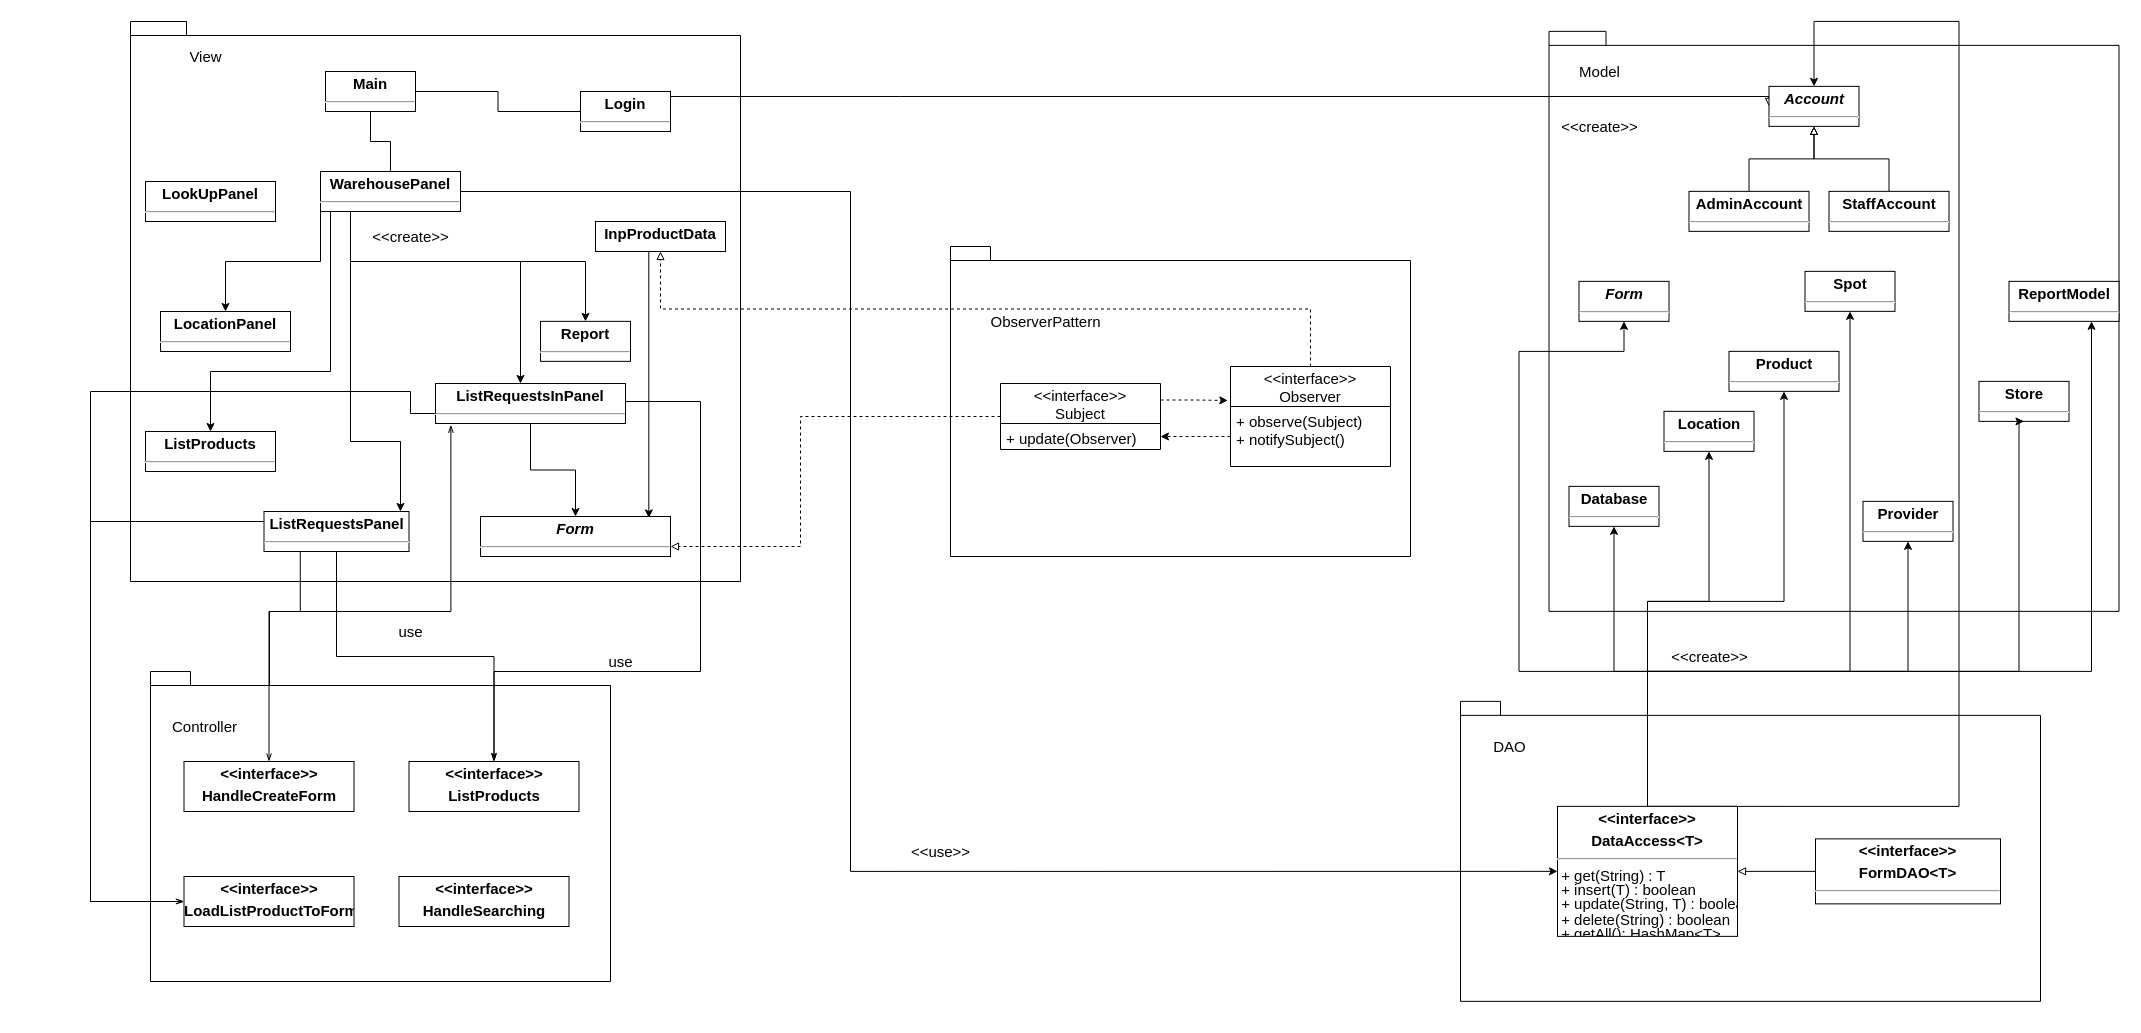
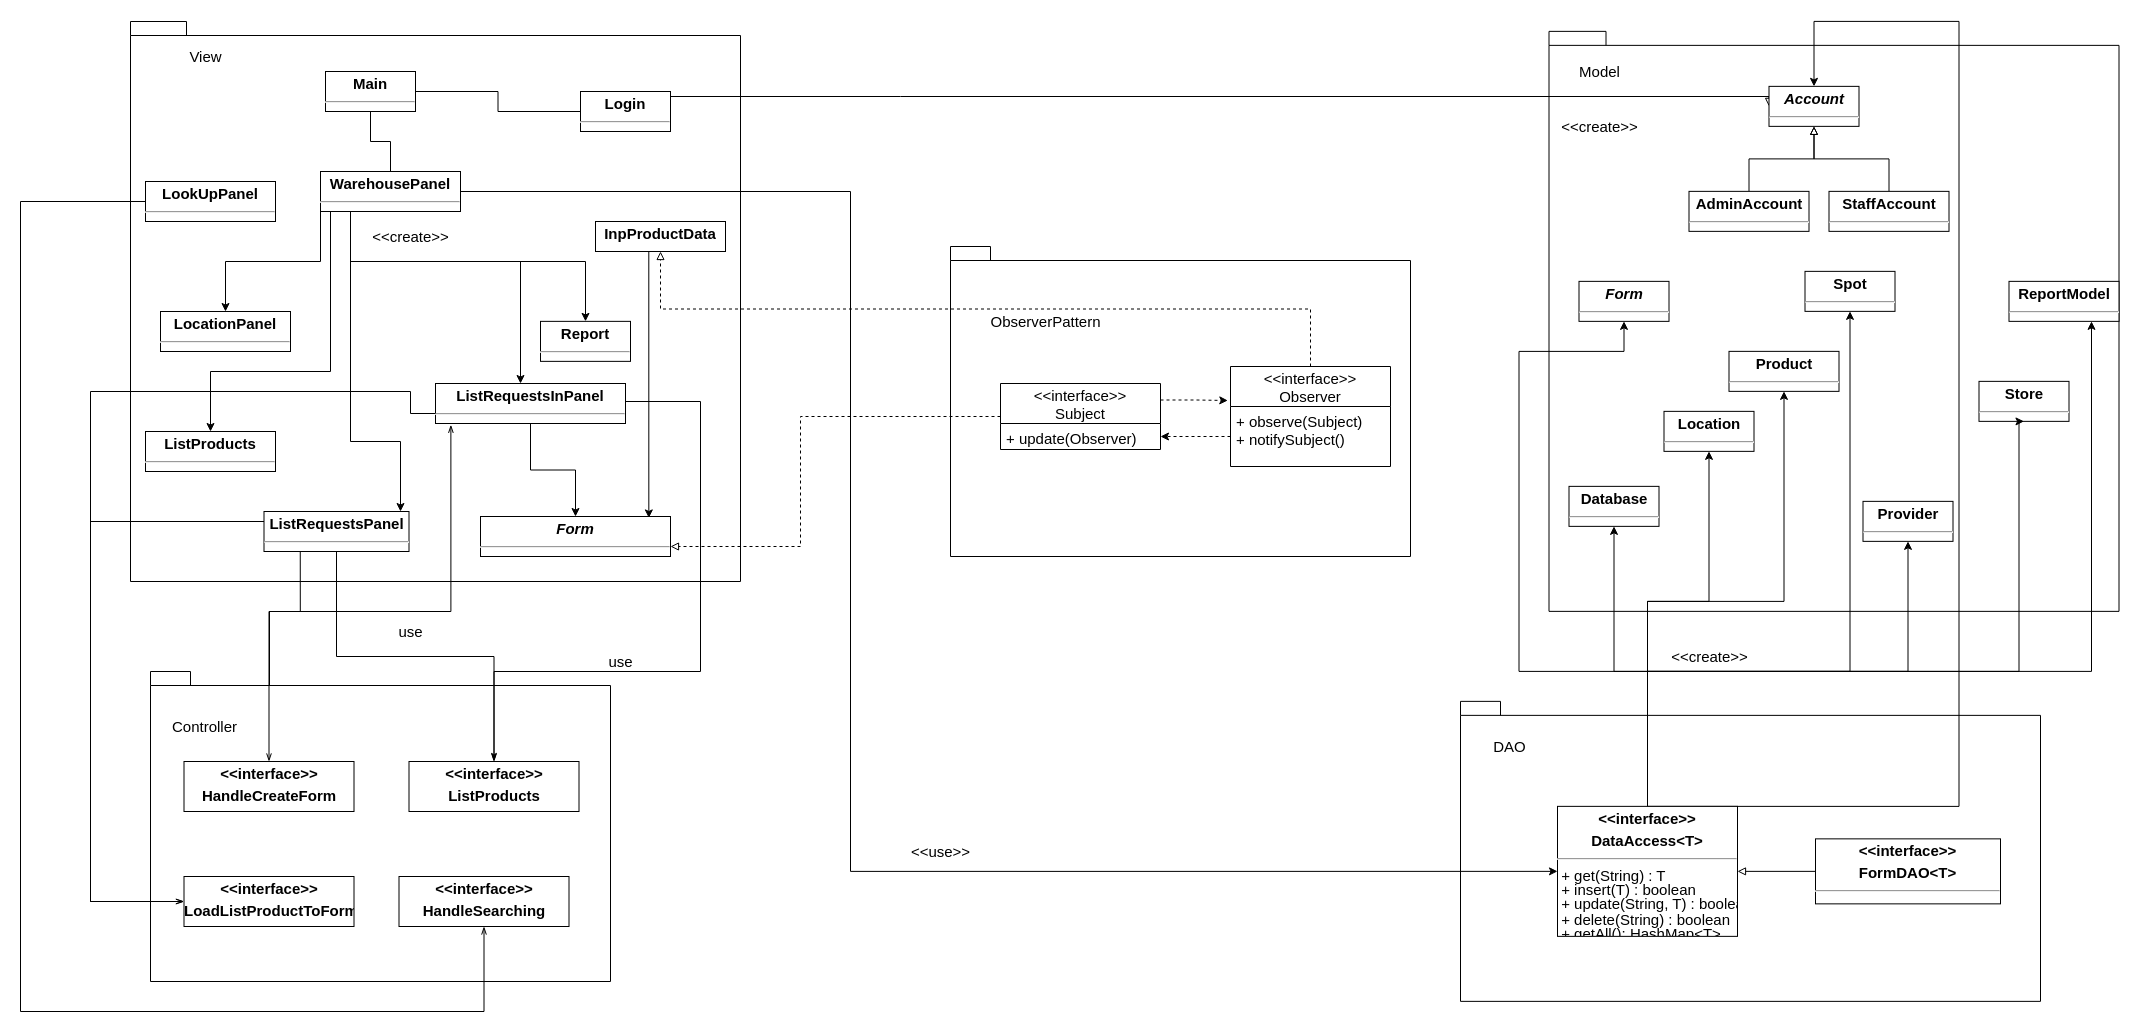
edge "LookUpPanel" -> "<<interface>> HandleSearching": added
